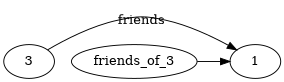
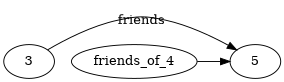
node "friends_of_3": label "friends_of_3" -> "friends_of_4"
node "1": label "1" -> "5"
